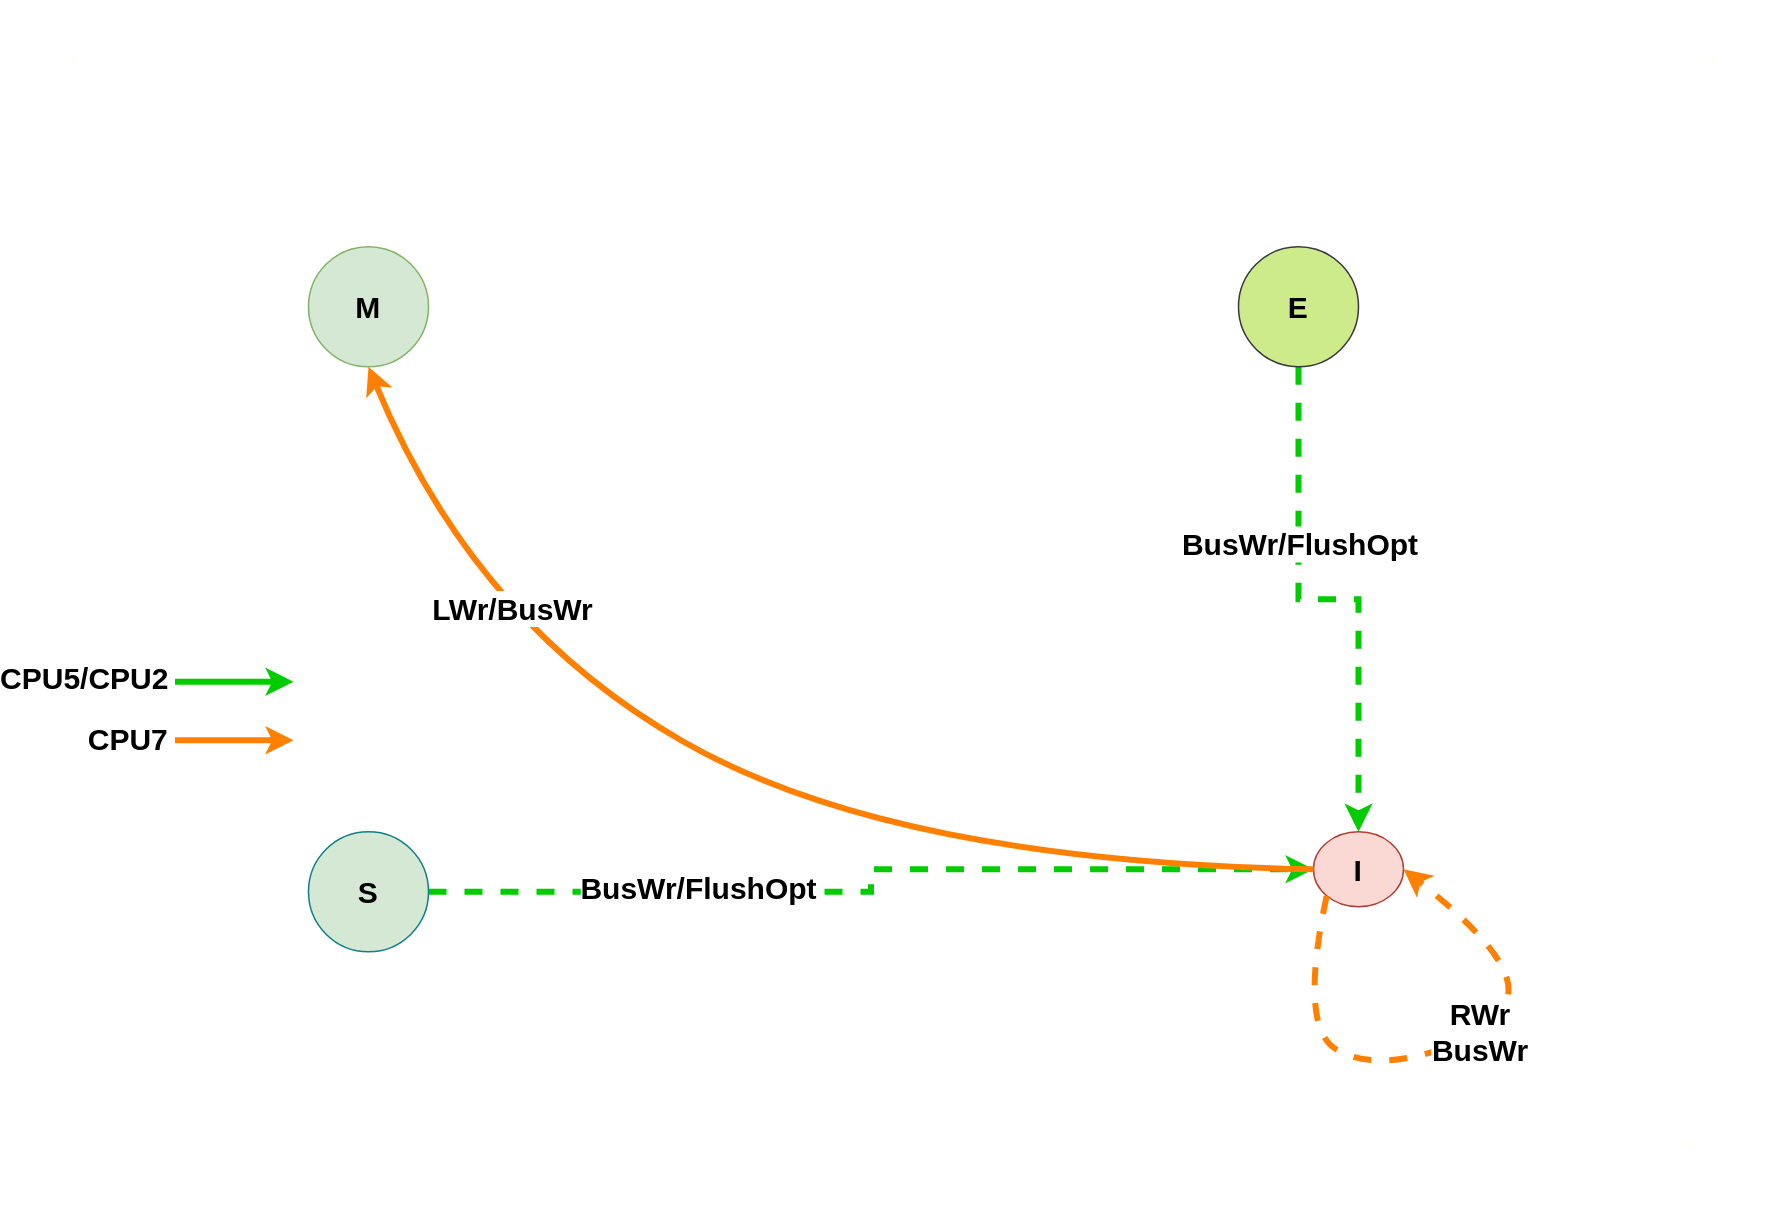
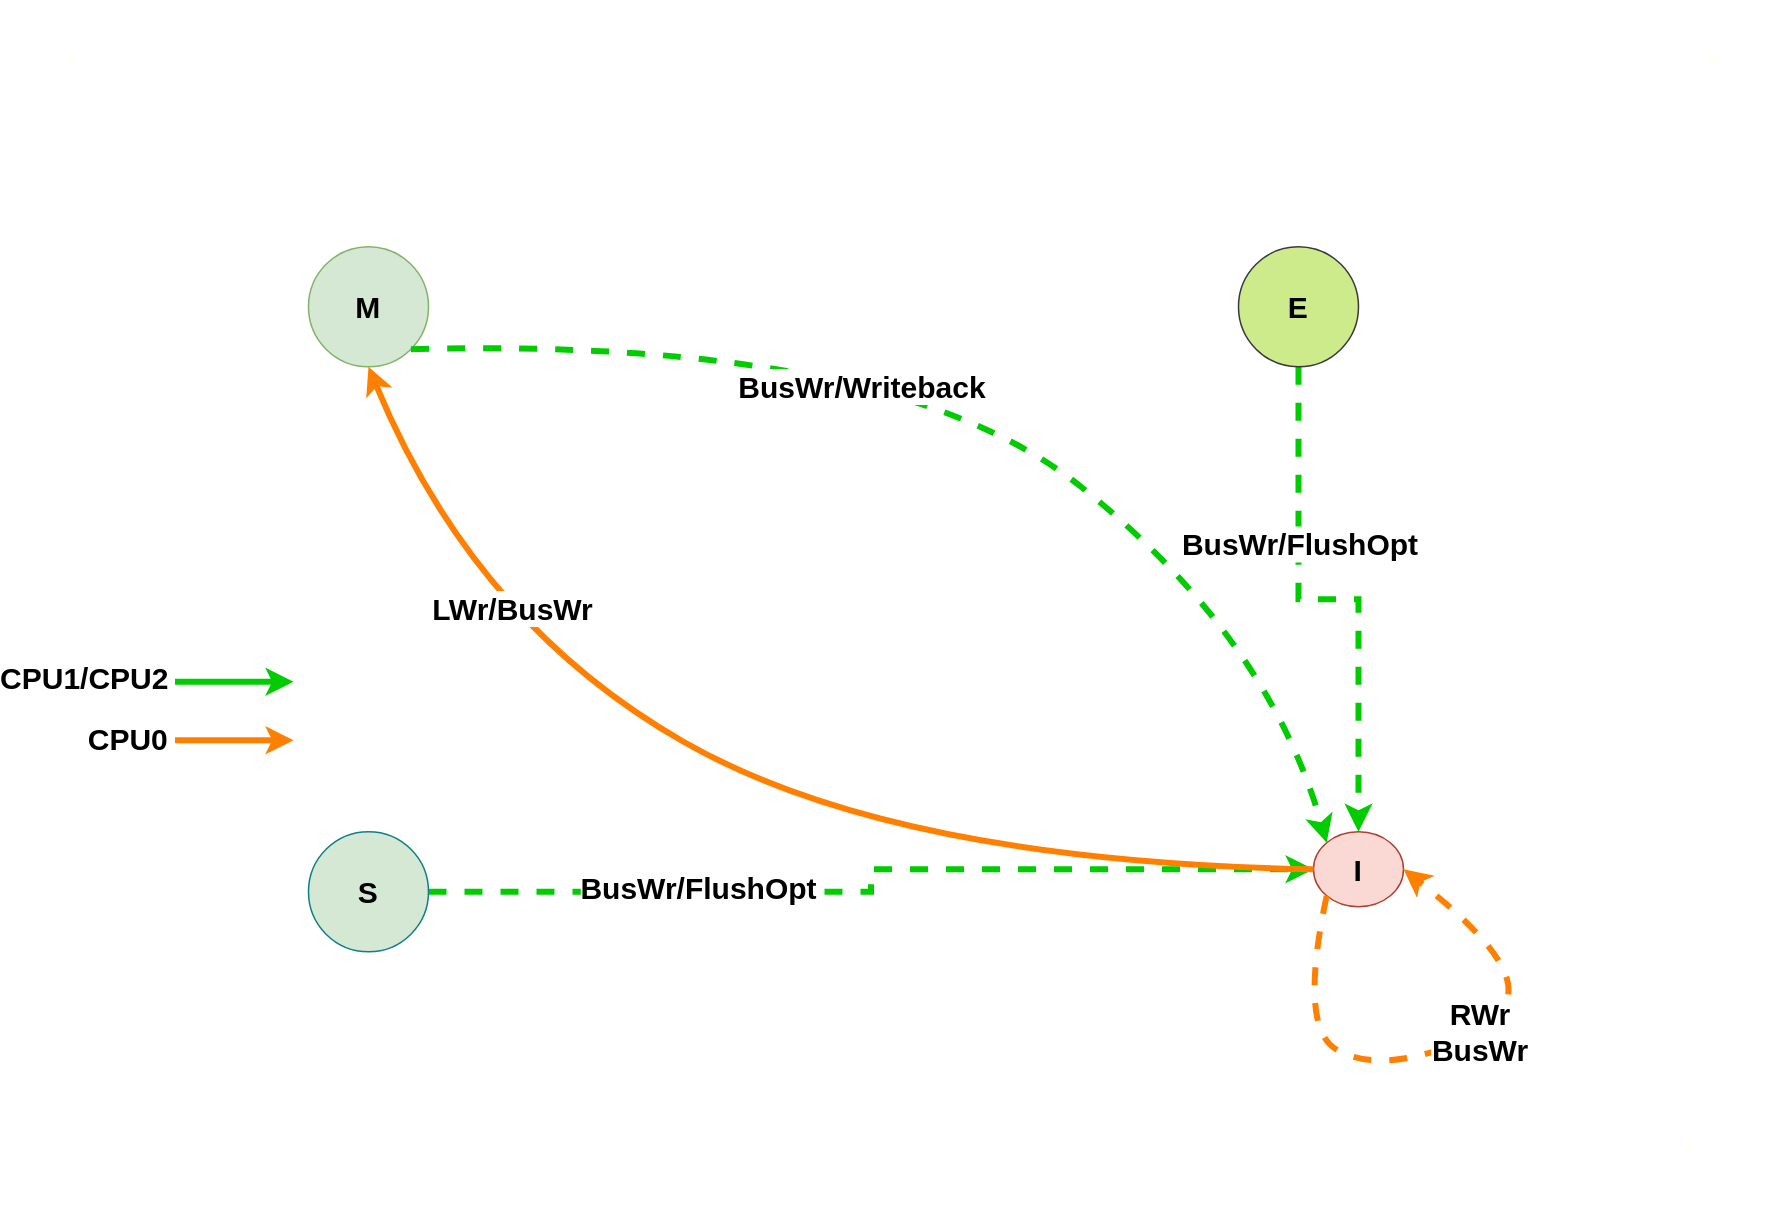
edge "M" -> "I": added, label "BusWr/Writeback"
node "CPU5/CPU2": label "CPU5/CPU2" -> "CPU1/CPU2"
node "CPU7": label "CPU7" -> "CPU0"
